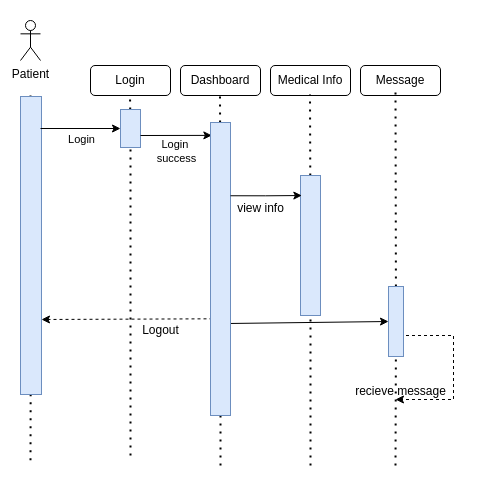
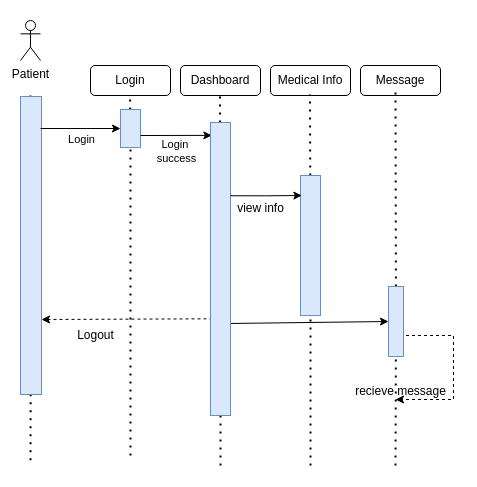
node "Logout": moved (161, 331) -> (96, 336)
